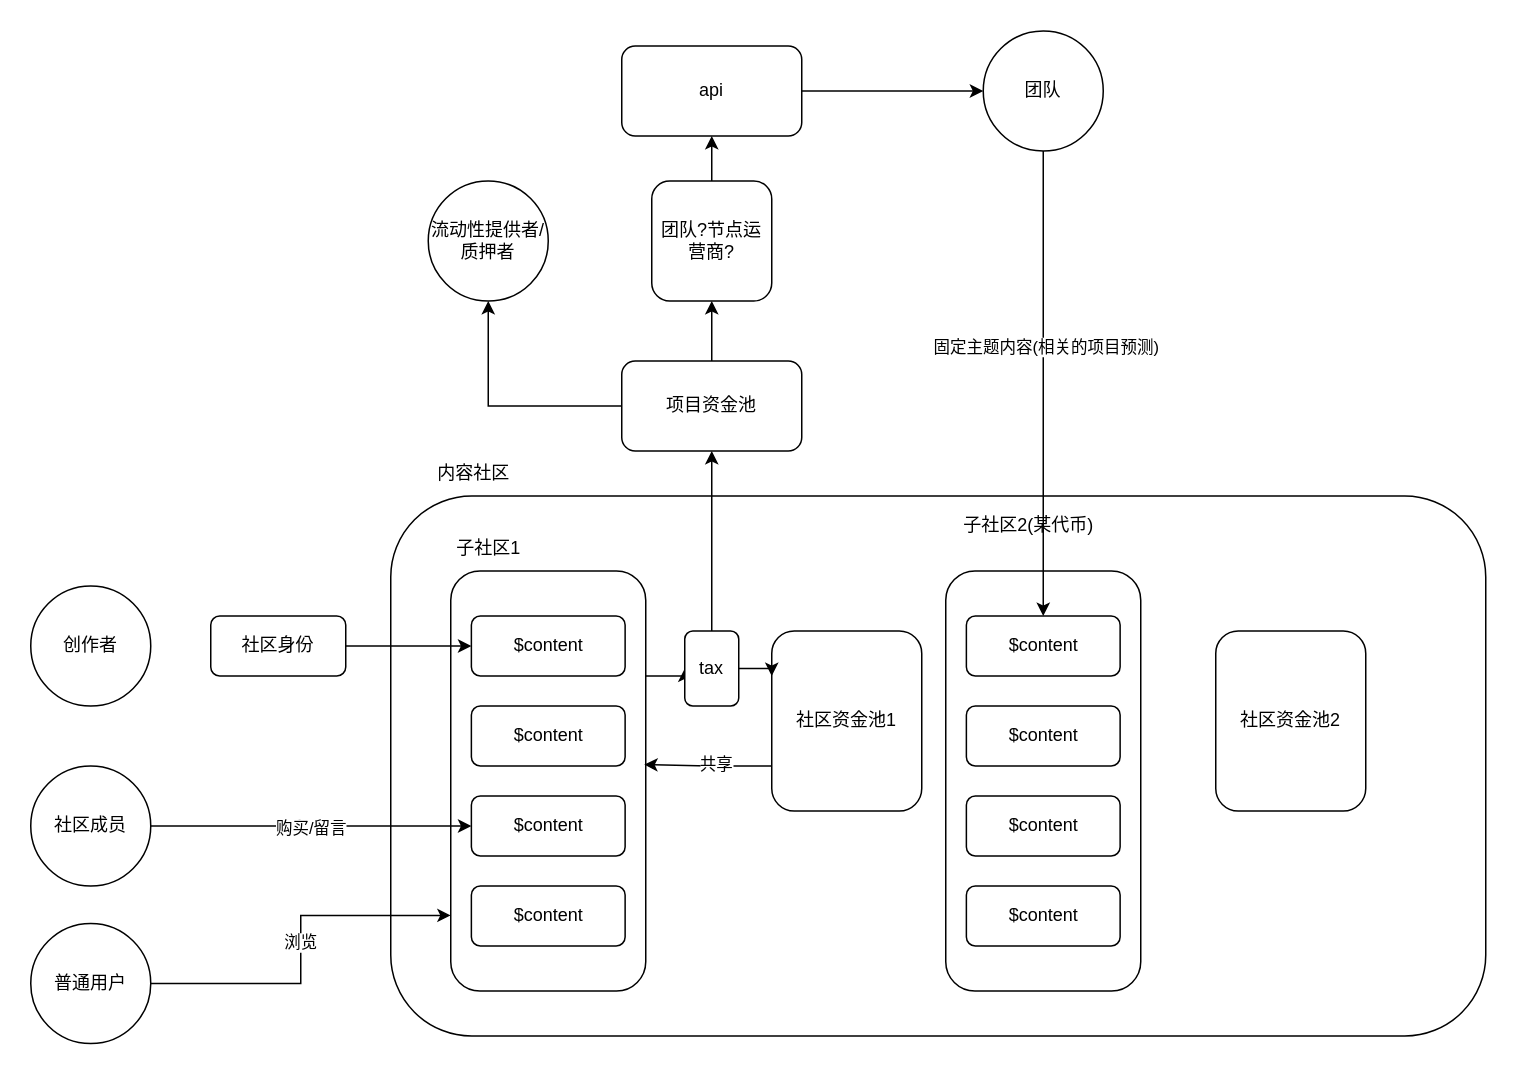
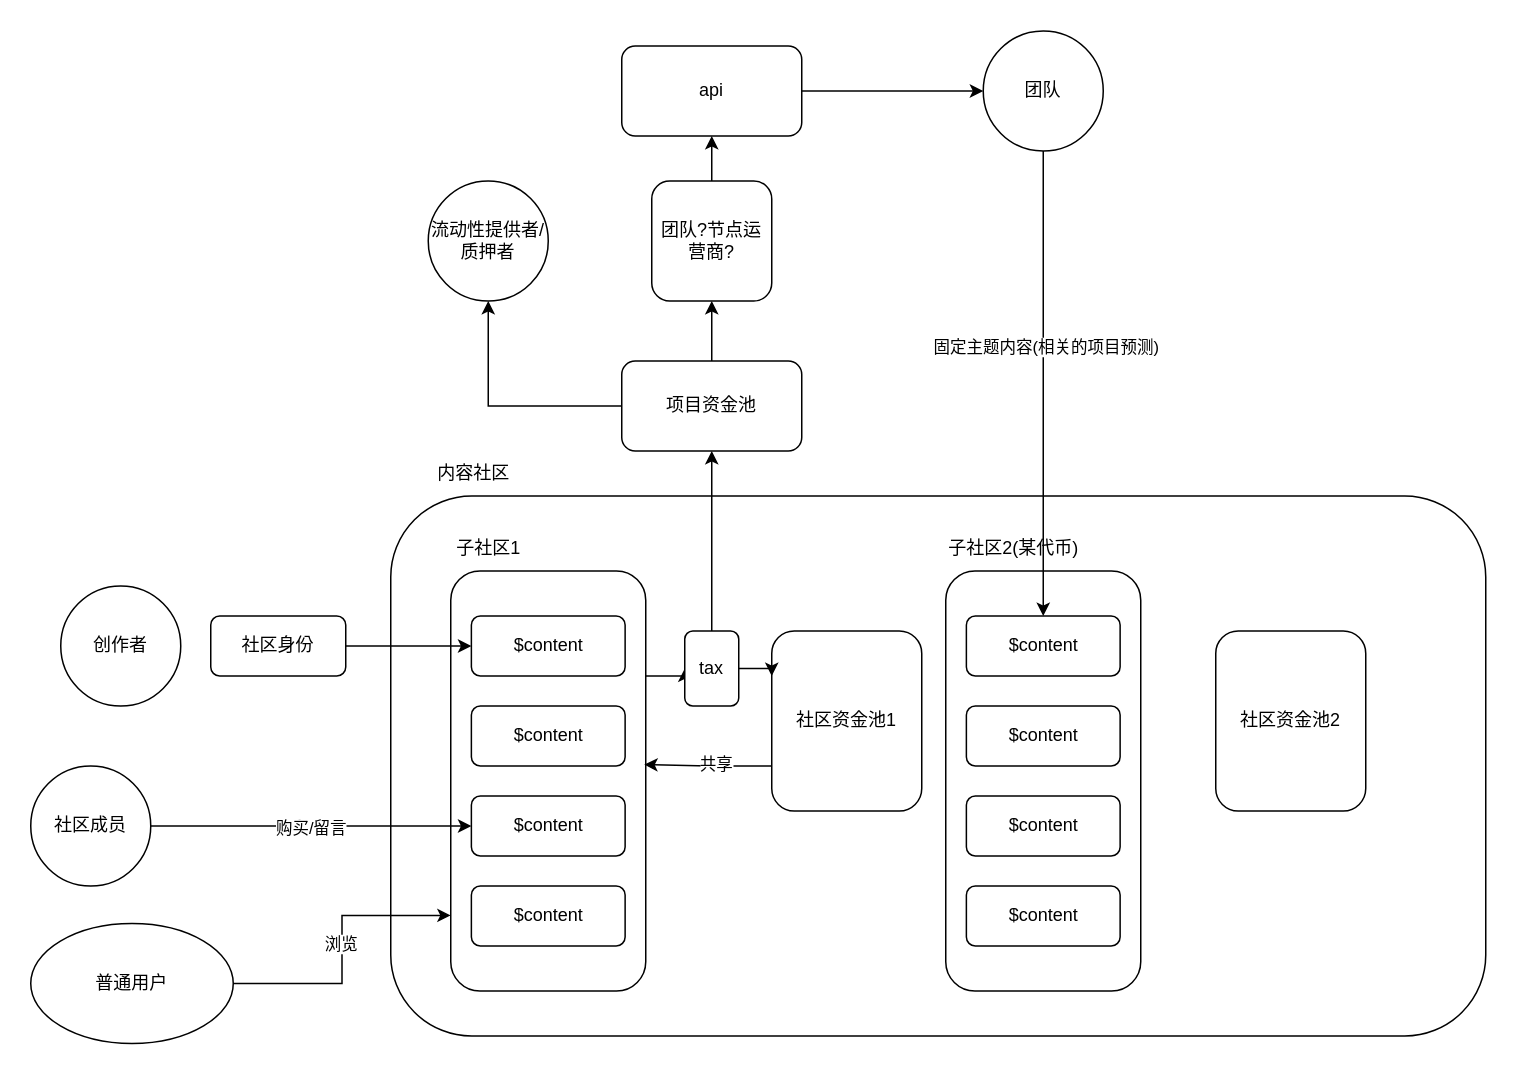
node "子社区2(某代币)": moved (1028, 526) -> (1013, 548)
node "创作者": moved (91, 646) -> (121, 646)
node "普通用户": size 120x120 -> 203x120
